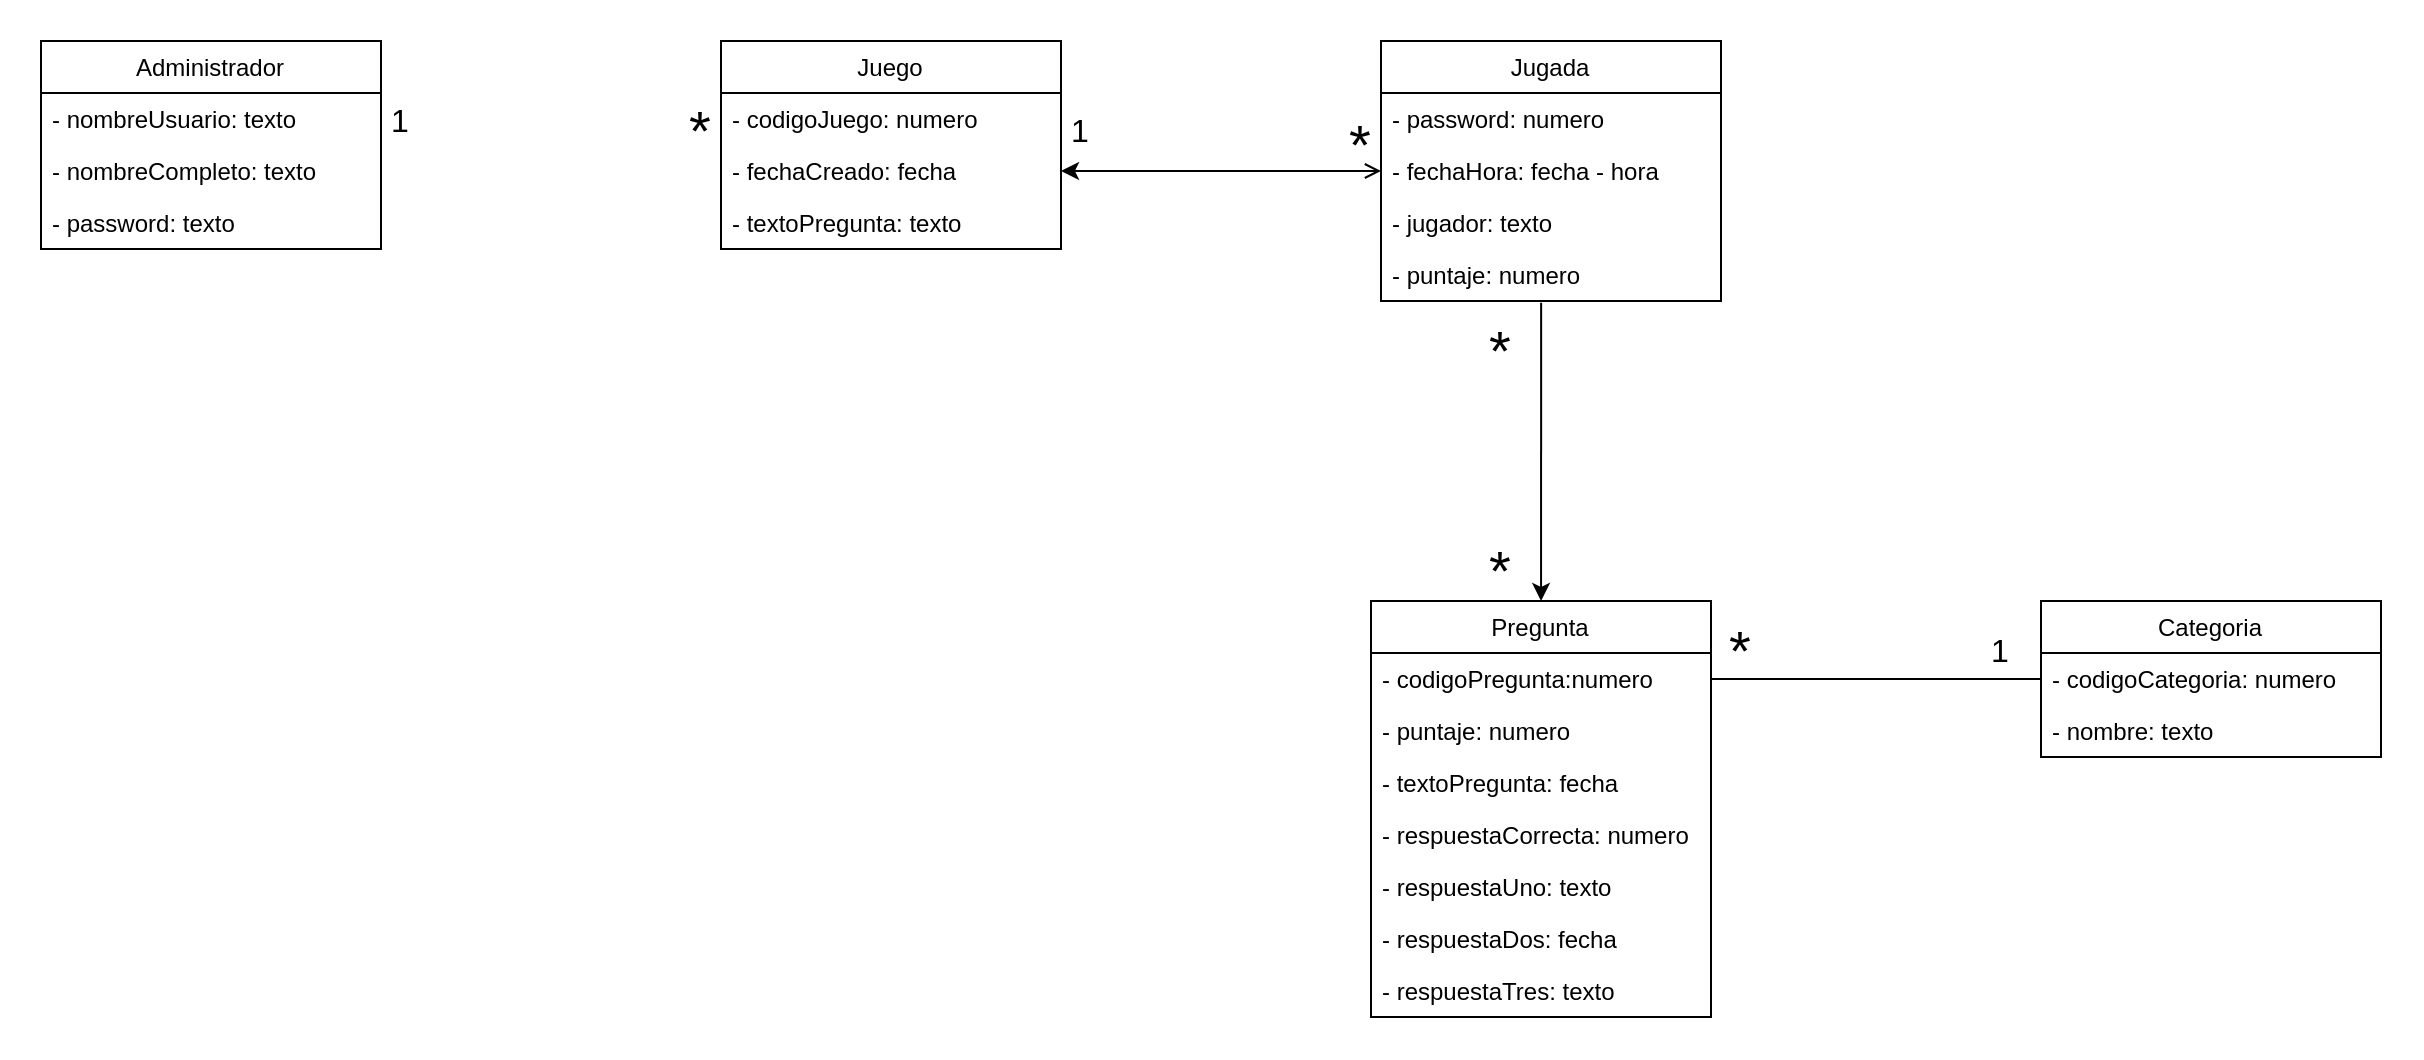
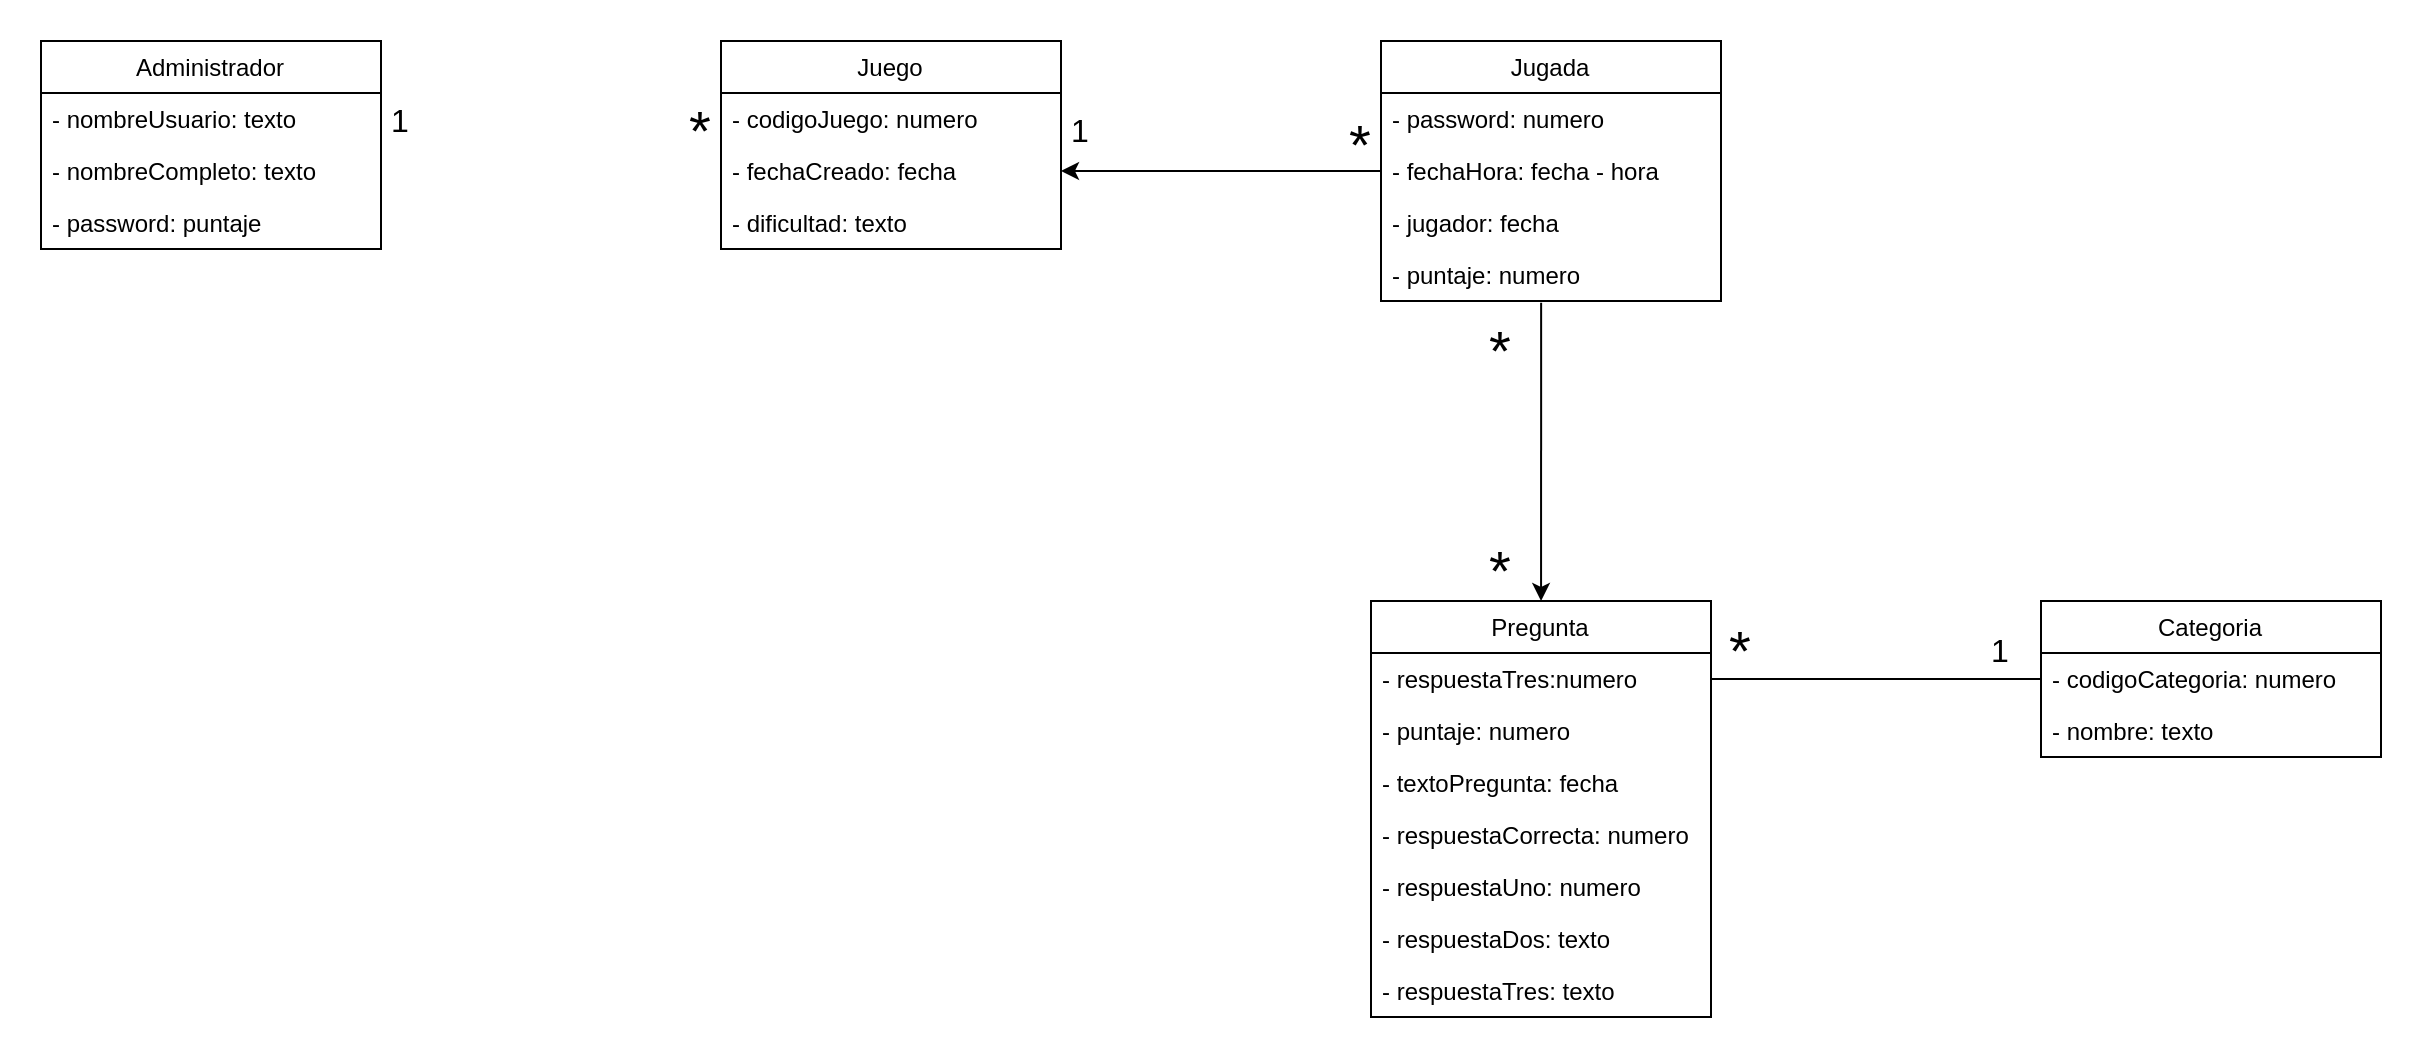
edge "- fechaCreado: fecha" -- "- fechaHora: fecha - hora": arrowhead open -> none
node "- password: texto": label "- password: texto" -> "- password: puntaje"
node "- textoPregunta: texto": label "- textoPregunta: texto" -> "- dificultad: texto"
node "- jugador: texto": label "- jugador: texto" -> "- jugador: fecha"
node "- codigoPregunta:numero": label "- codigoPregunta:numero" -> "- respuestaTres:numero"
node "- respuestaUno: texto": label "- respuestaUno: texto" -> "- respuestaUno: numero"
node "- respuestaDos: fecha": label "- respuestaDos: fecha" -> "- respuestaDos: texto"
